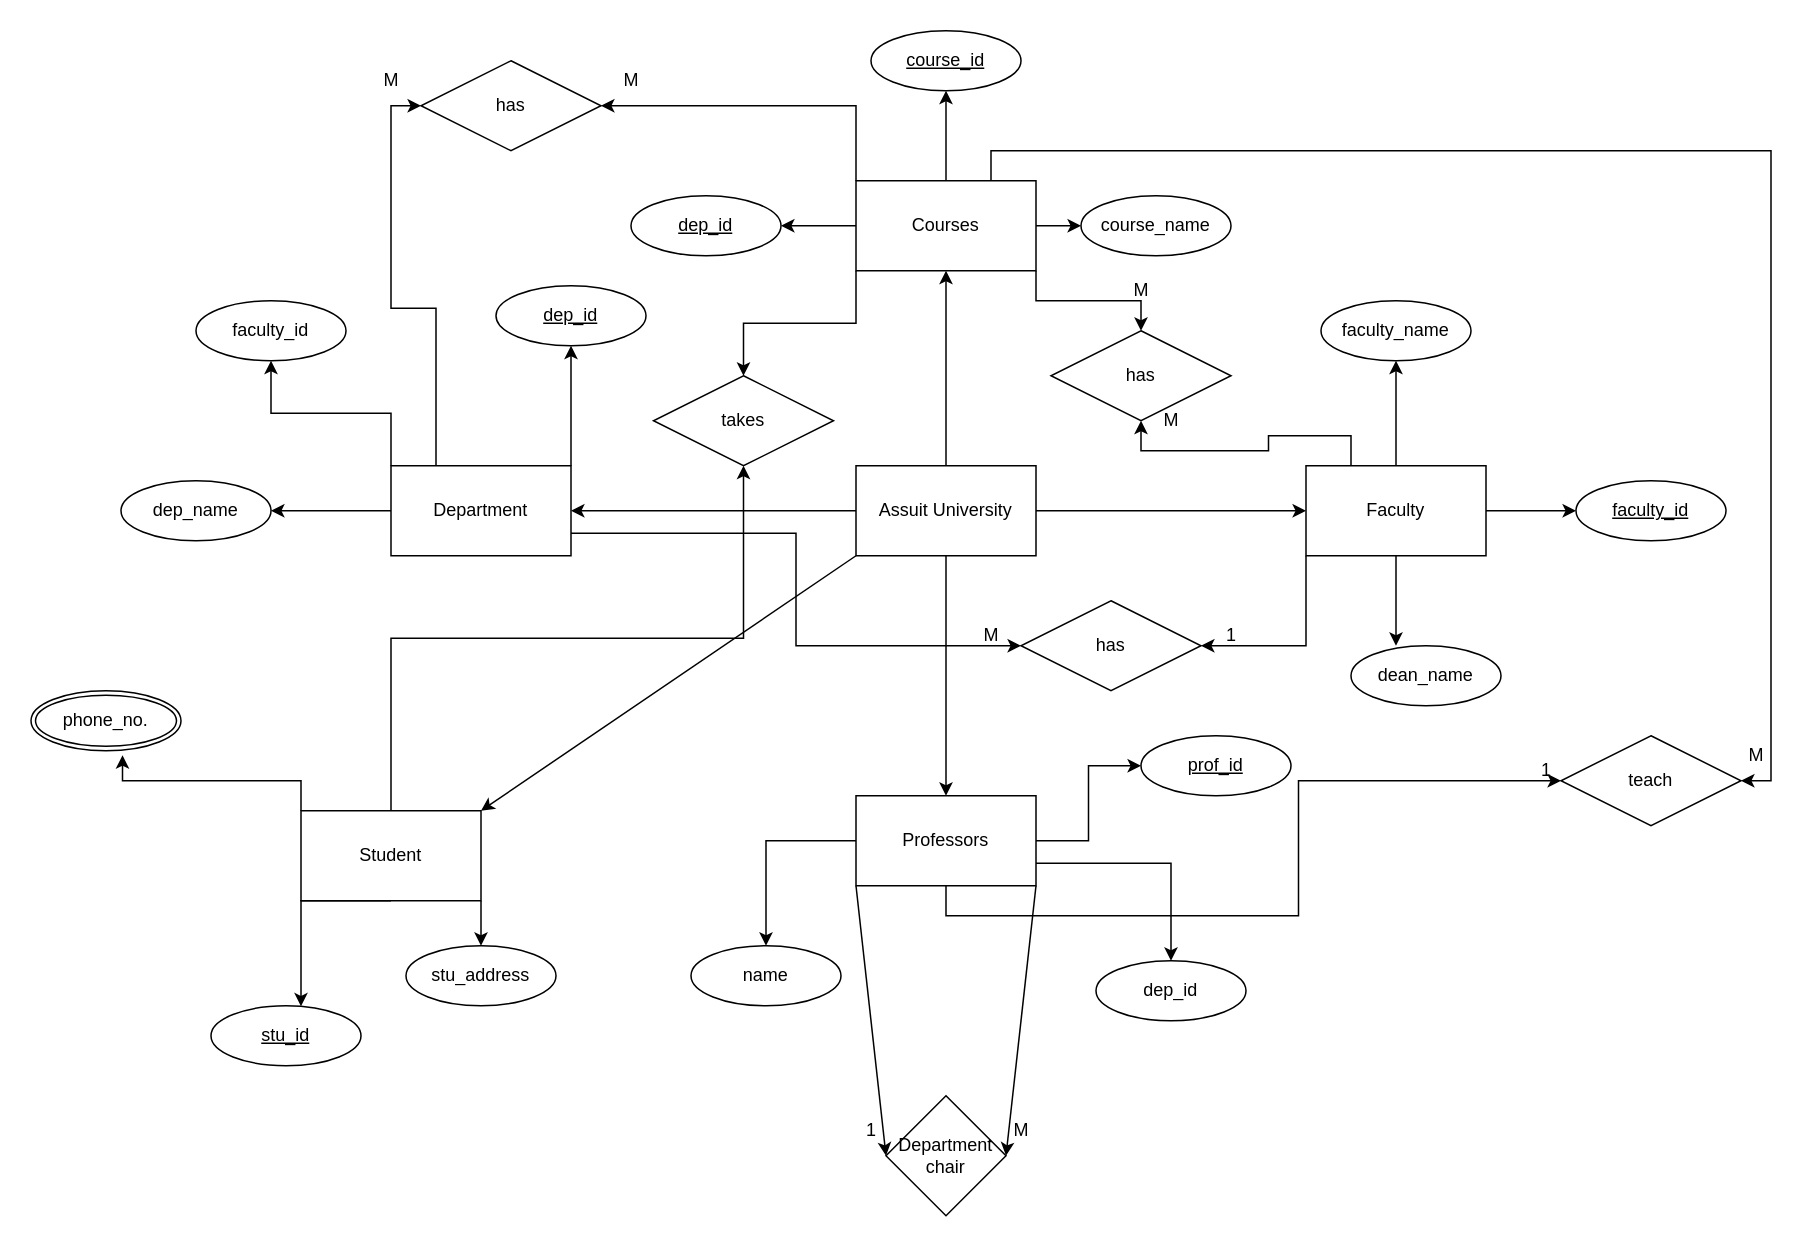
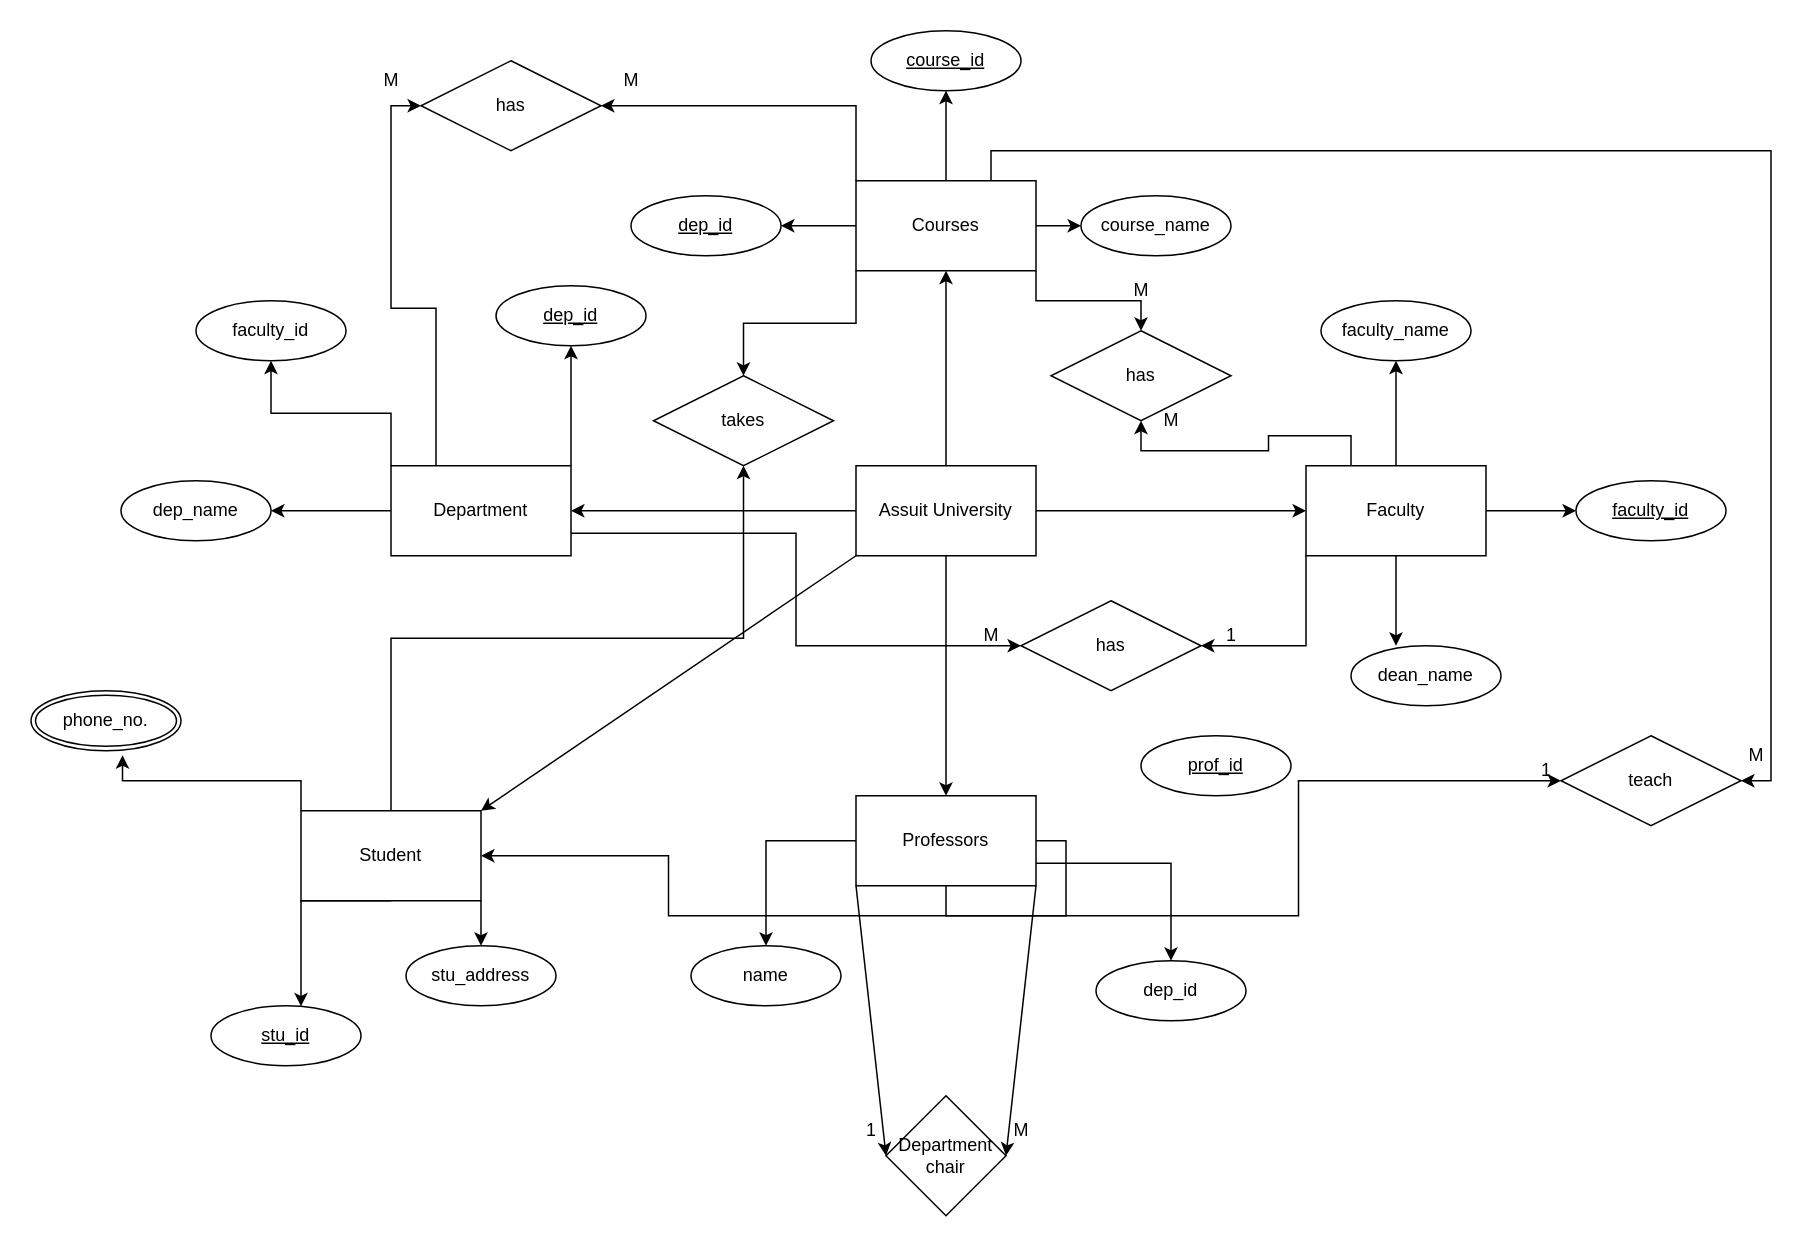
edge "Professors" -> "prof_id": now "Professors" -> "Student"
